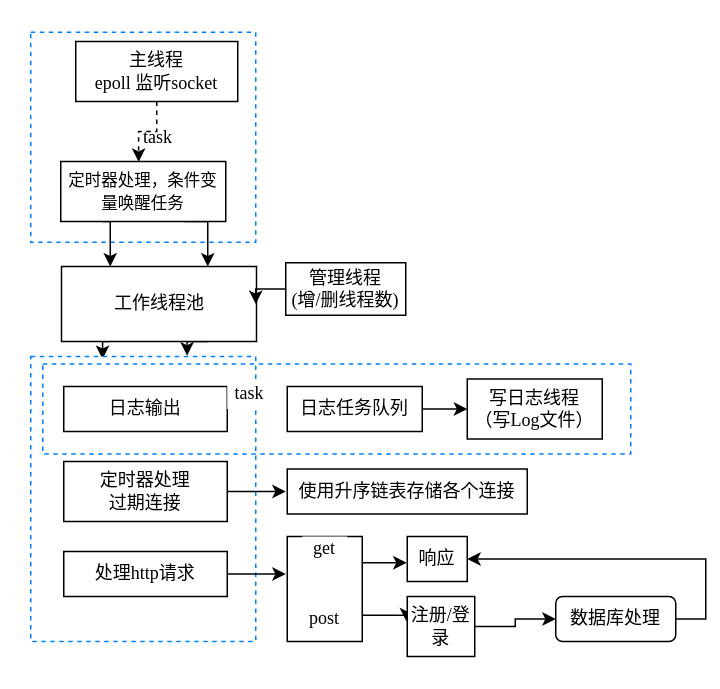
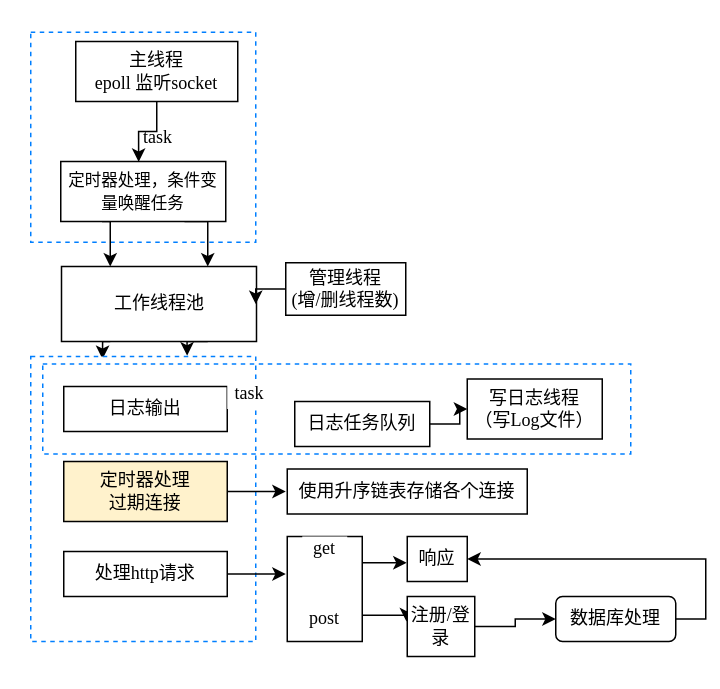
edge "主线程 epoll 监听socket" -> "定时器处理，条件变量唤醒任务": style dashed -> solid
node "日志任务队列": moved (355, 409) -> (362, 424)
node "定时器处理 过期连接": fillcolor #ffffff -> #fff2cc
